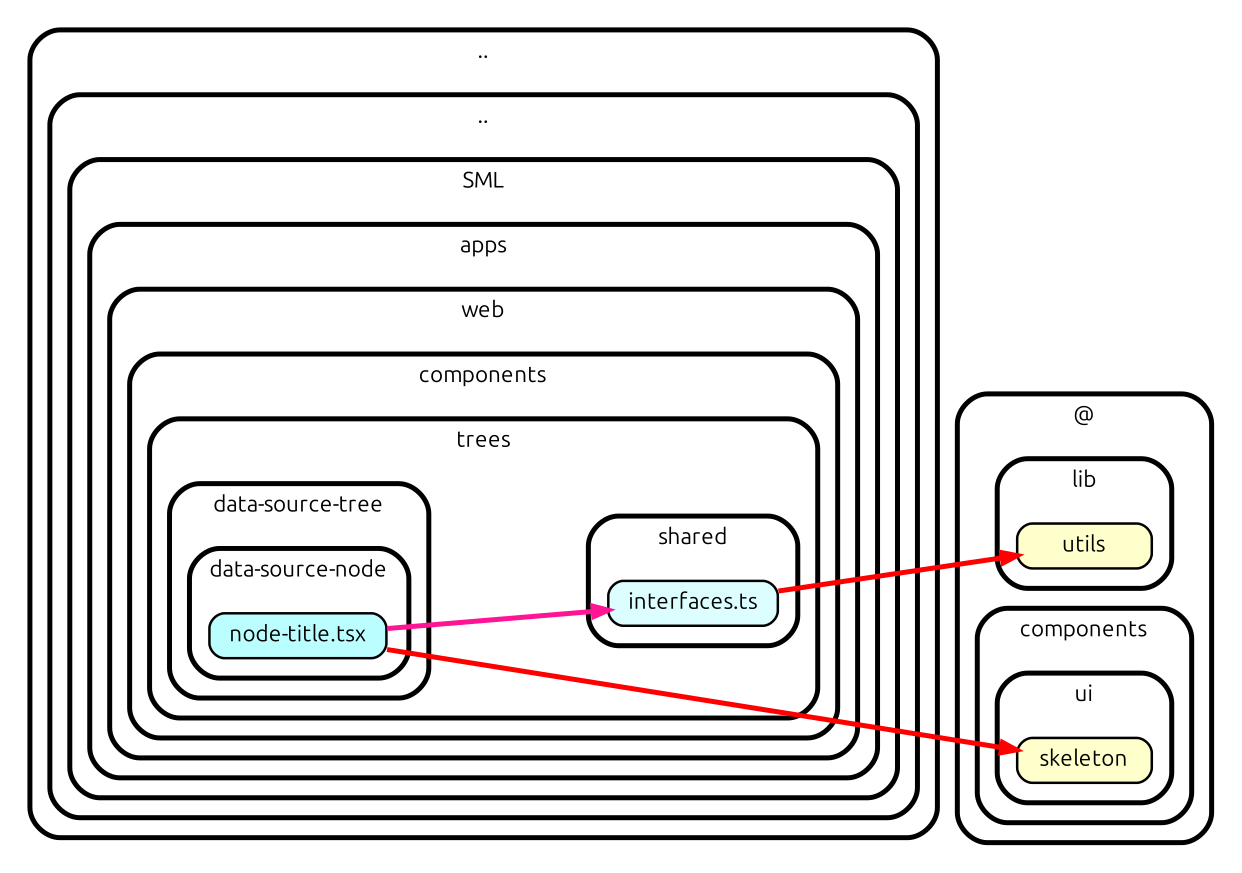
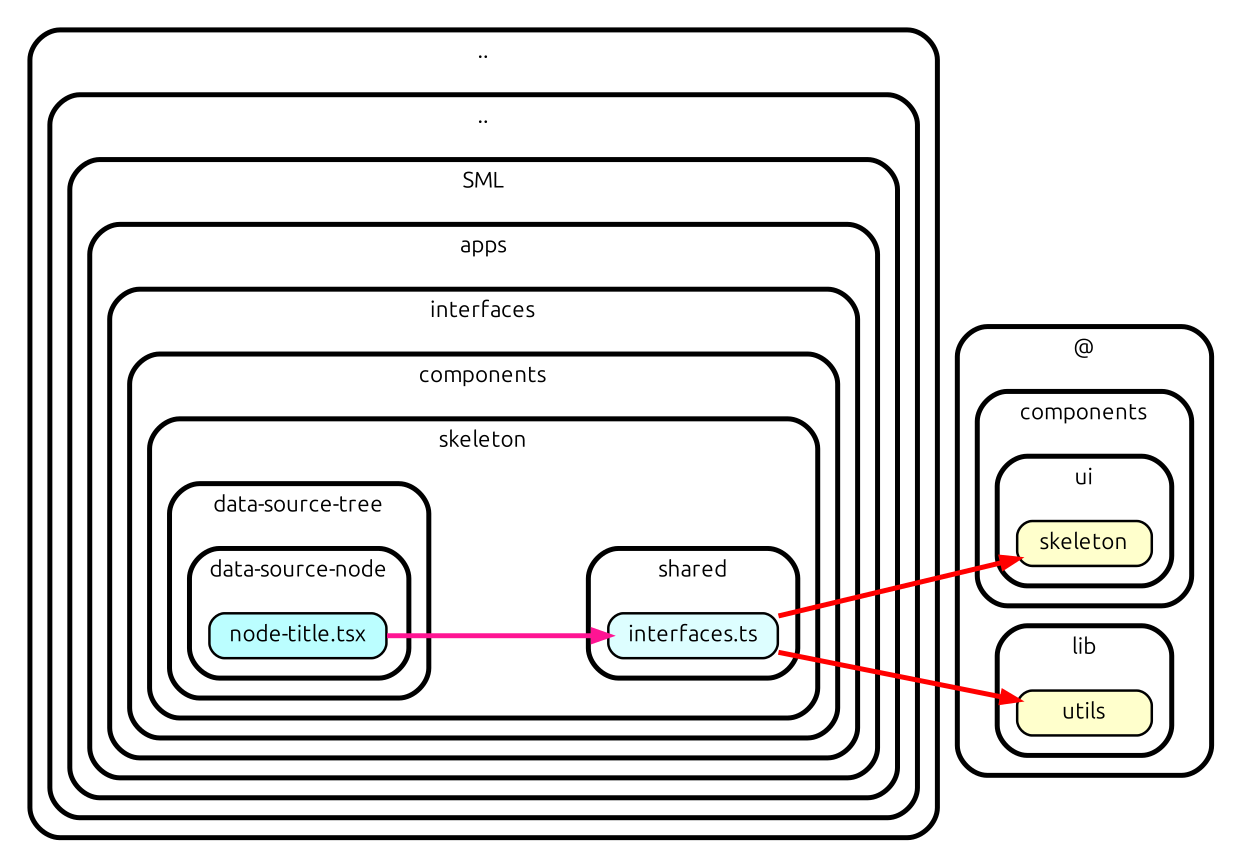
cluster "web": label "web" -> "interfaces"
cluster "trees": label "trees" -> "skeleton"
edge "node-title.tsx" -> "skeleton": now "interfaces.ts" -> "skeleton"
